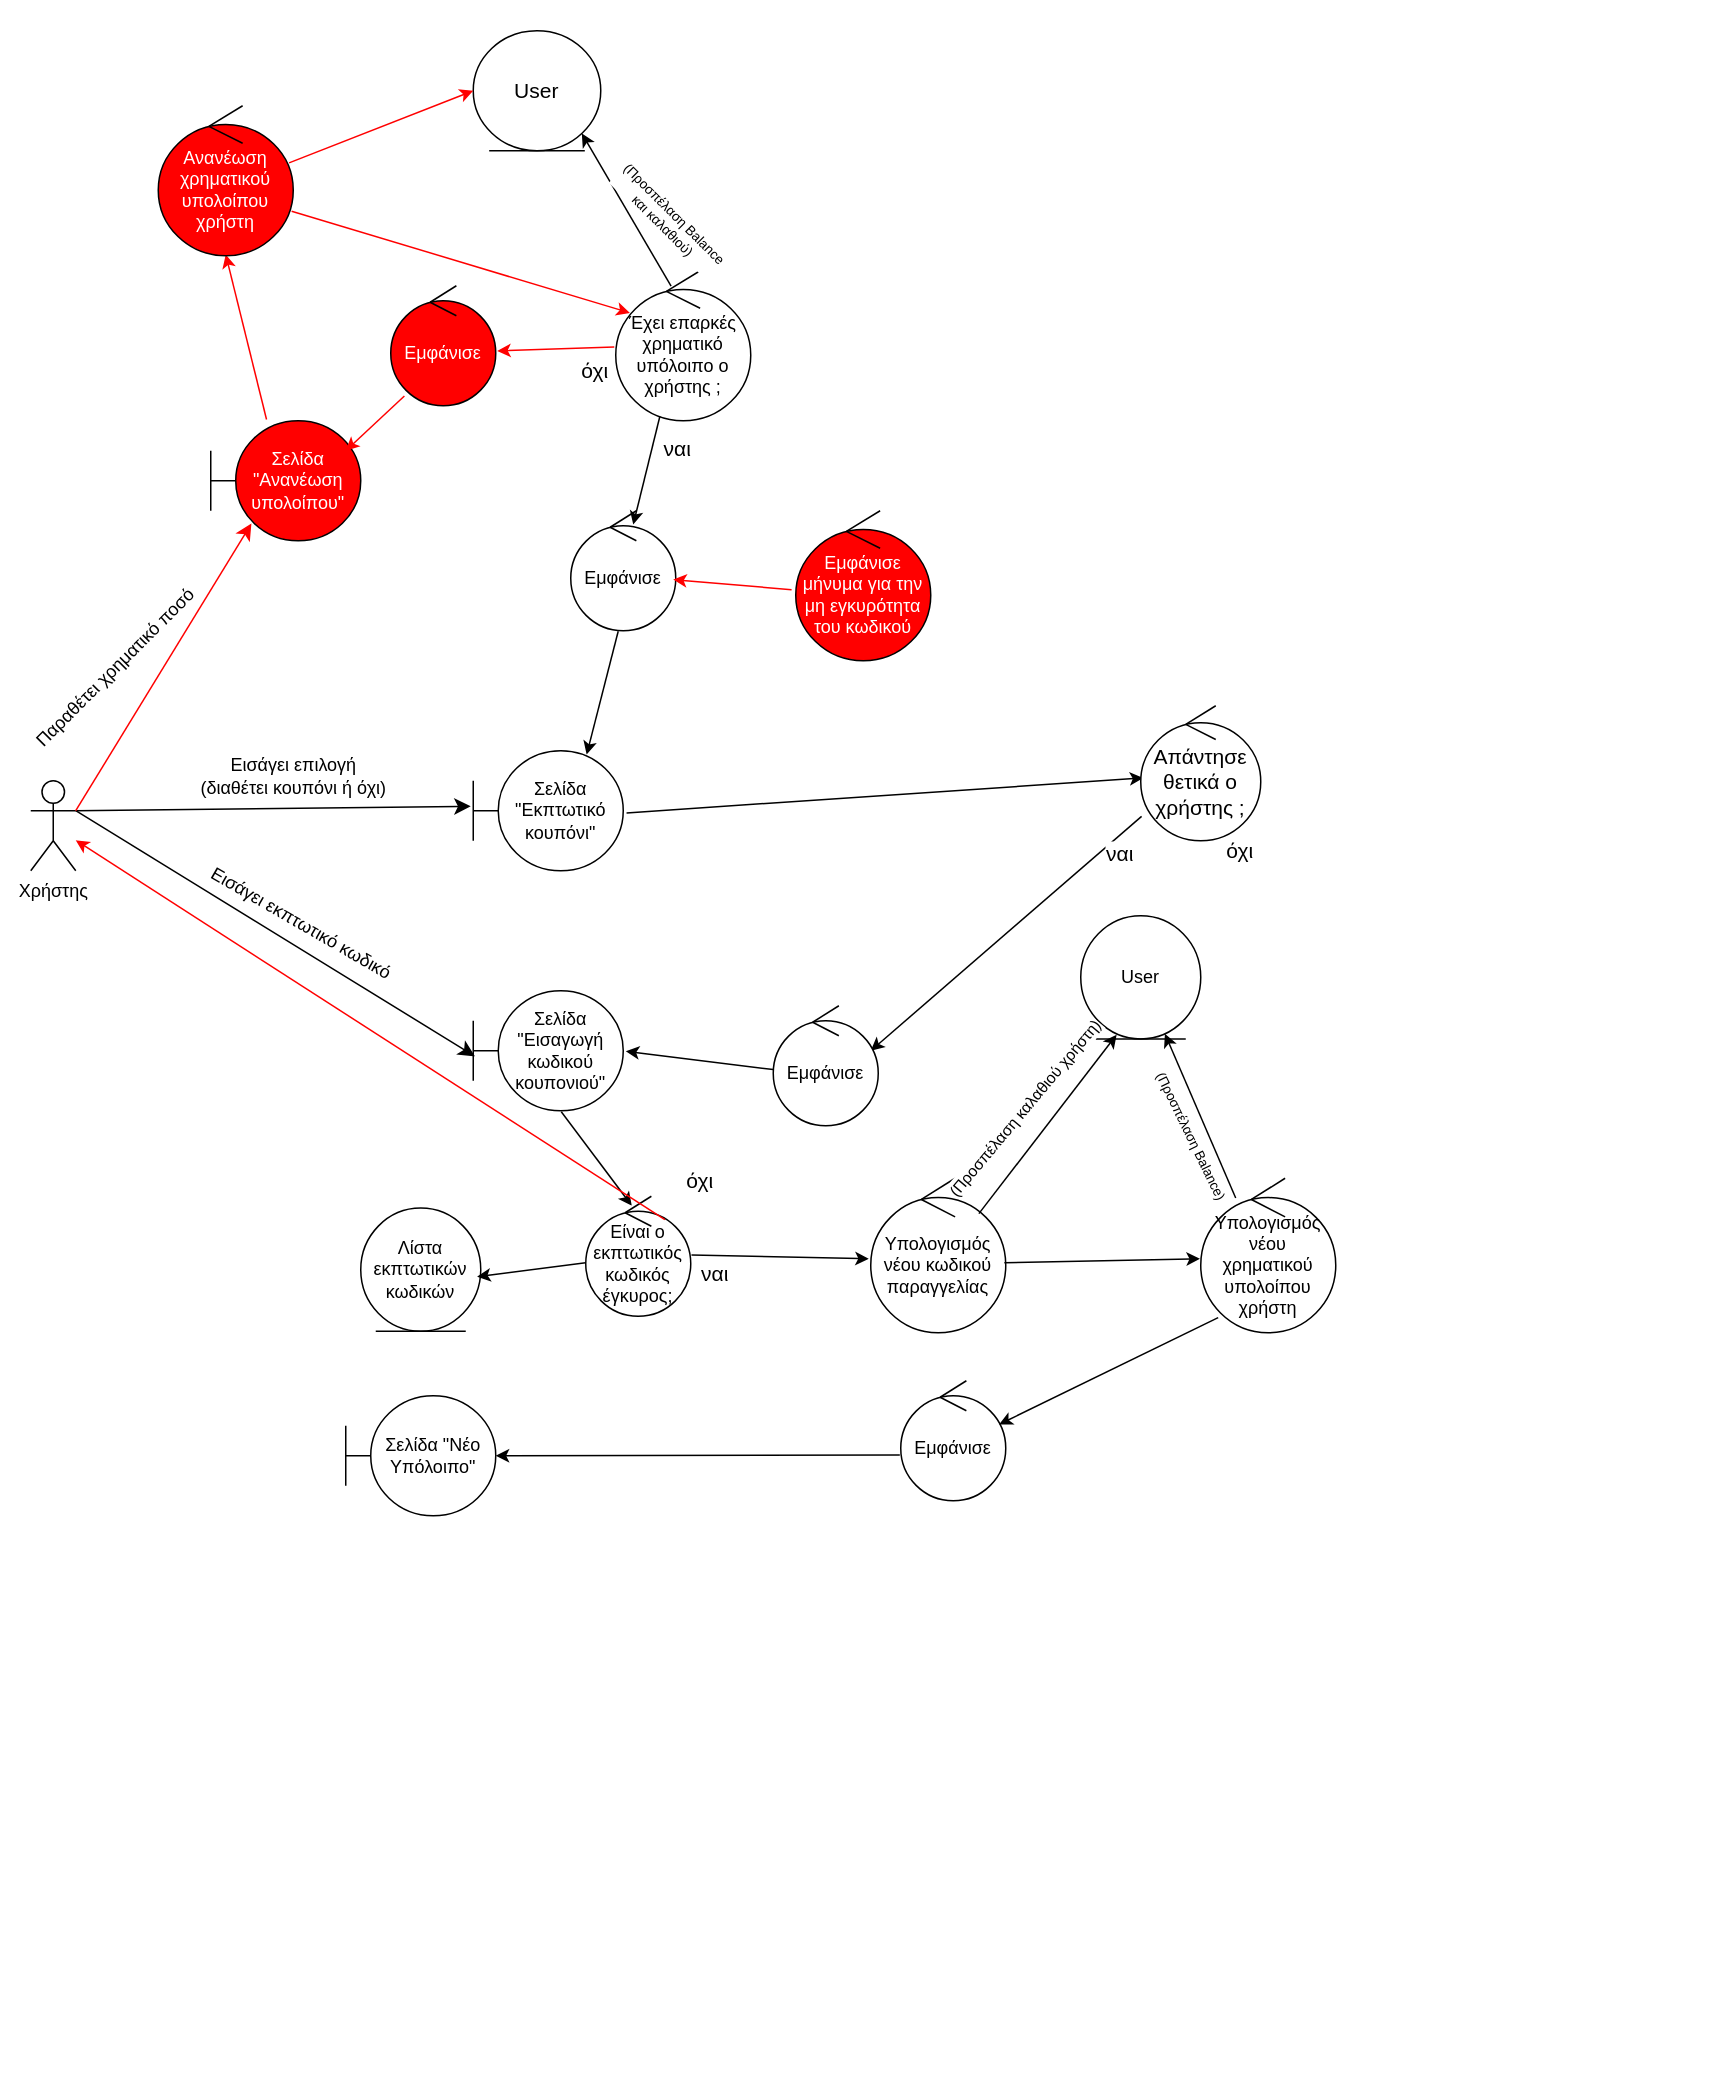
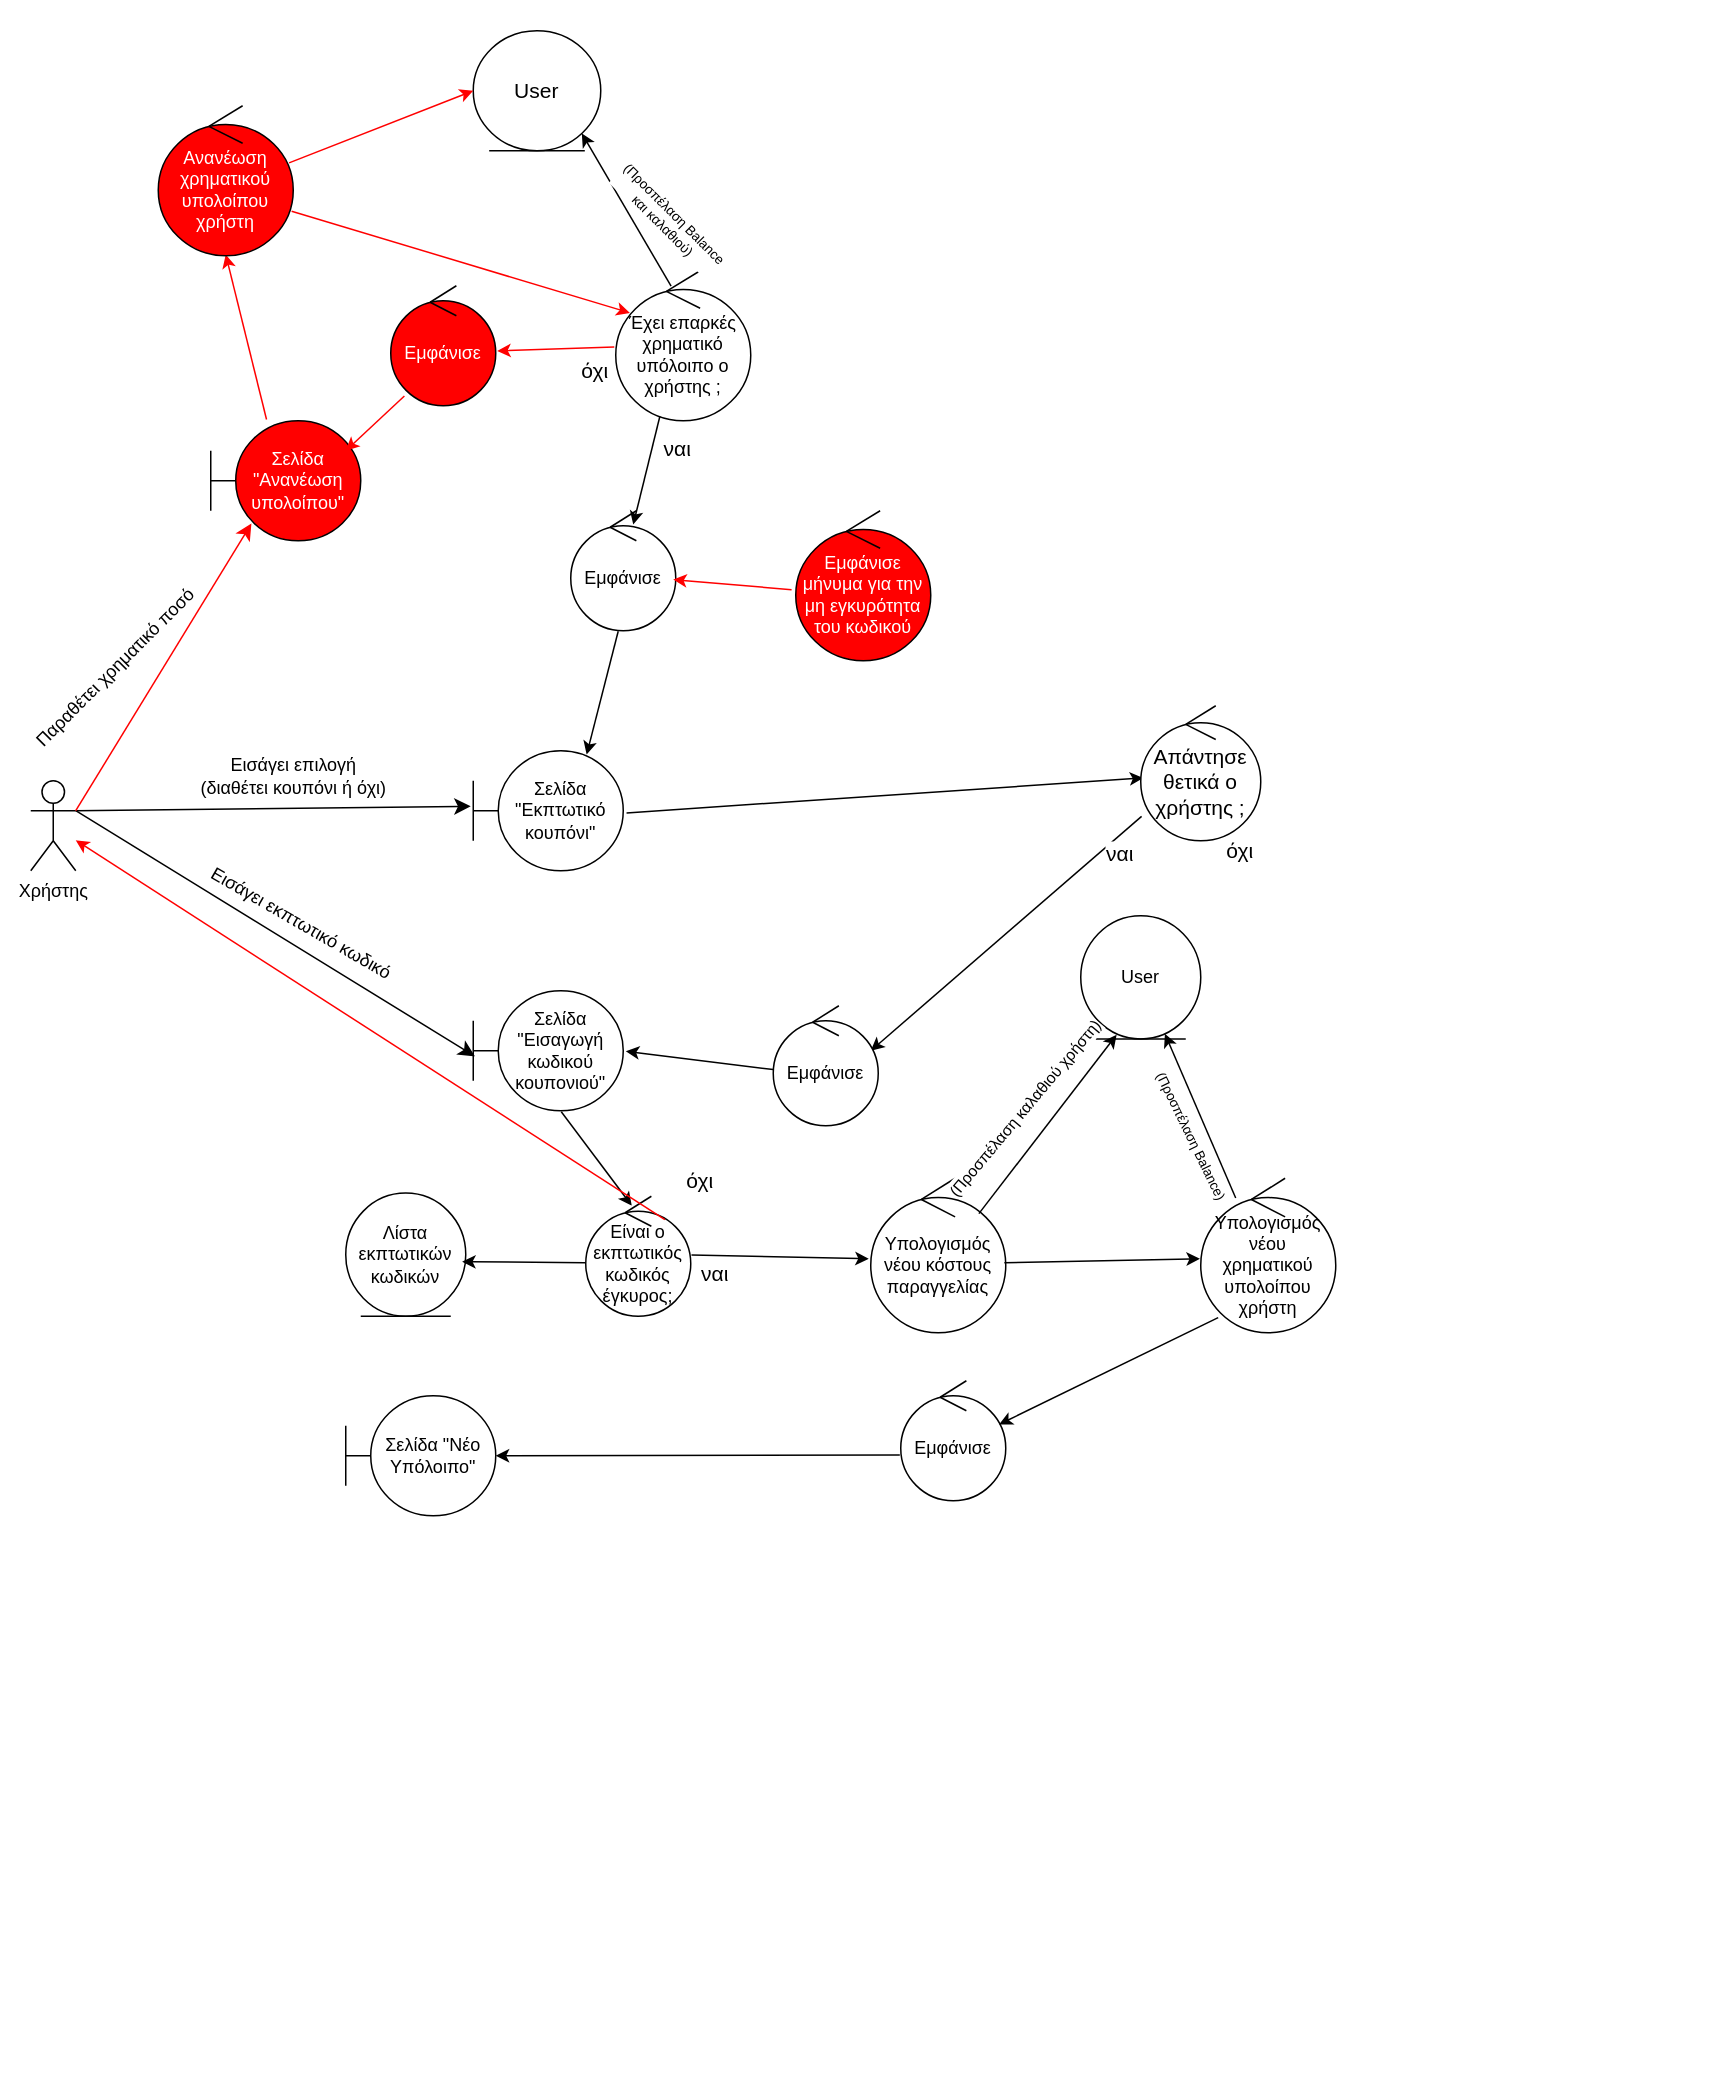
node "Υπολογισμός νέου κωδικού παραγγελίας": label "Υπολογισμός νέου κωδικού παραγγελίας" -> "Υπολογισμός νέου κόστους παραγγελίας"
node "Λίστα εκπτωτικών κωδικών": moved (421, 1270) -> (406, 1255)
